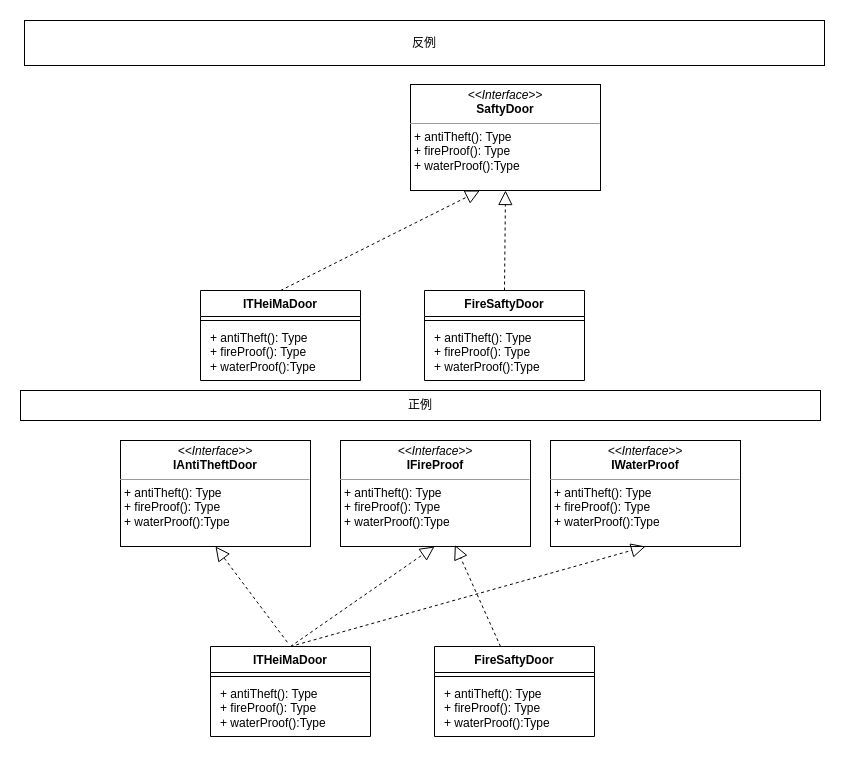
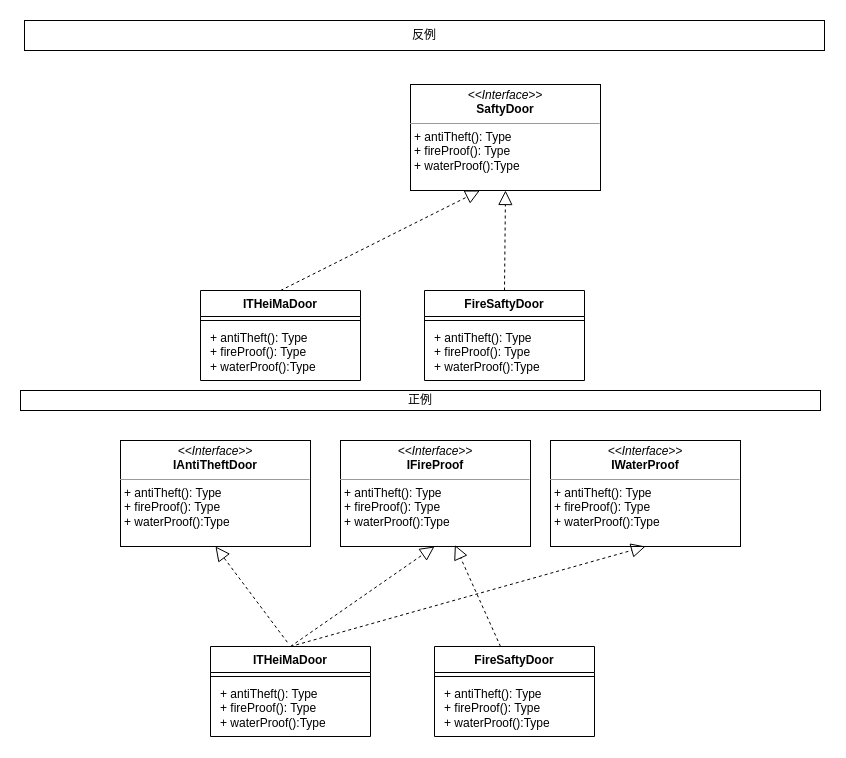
node "反例": size 800x45 -> 800x30
node "正例": size 800x30 -> 800x20
